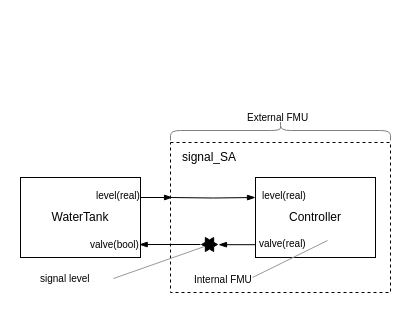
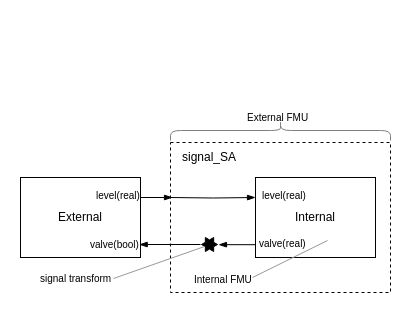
node "WaterTank": label "WaterTank" -> "External"
node "Controller": label "Controller" -> "Internal"
node "signal level": label "signal level" -> "signal transform"
